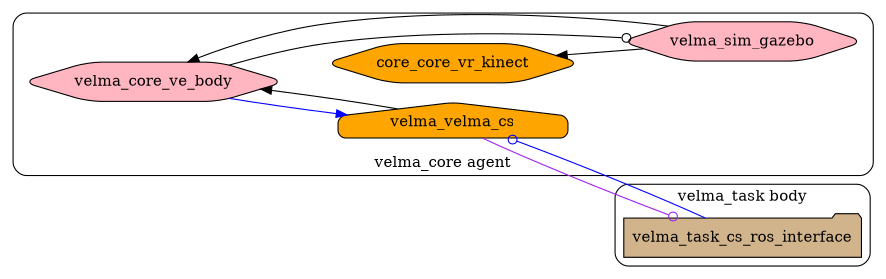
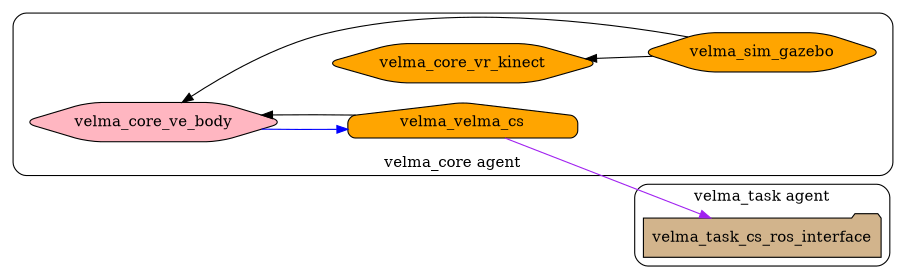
edge "velma_core_ve_body" -> "velma_sim_gazebo": removed
node "velma_sim_gazebo": fillcolor lightpink -> orange
node "core_core_vr_kinect": label "core_core_vr_kinect" -> "velma_core_vr_kinect"
edge "velma_task_cs_ros_interface" -> "velma_velma_cs": removed
edge "velma_velma_cs" -> "velma_task_cs_ros_interface": arrowhead odot -> normal
cluster "velma_task body": label "velma_task body" -> "velma_task agent"
